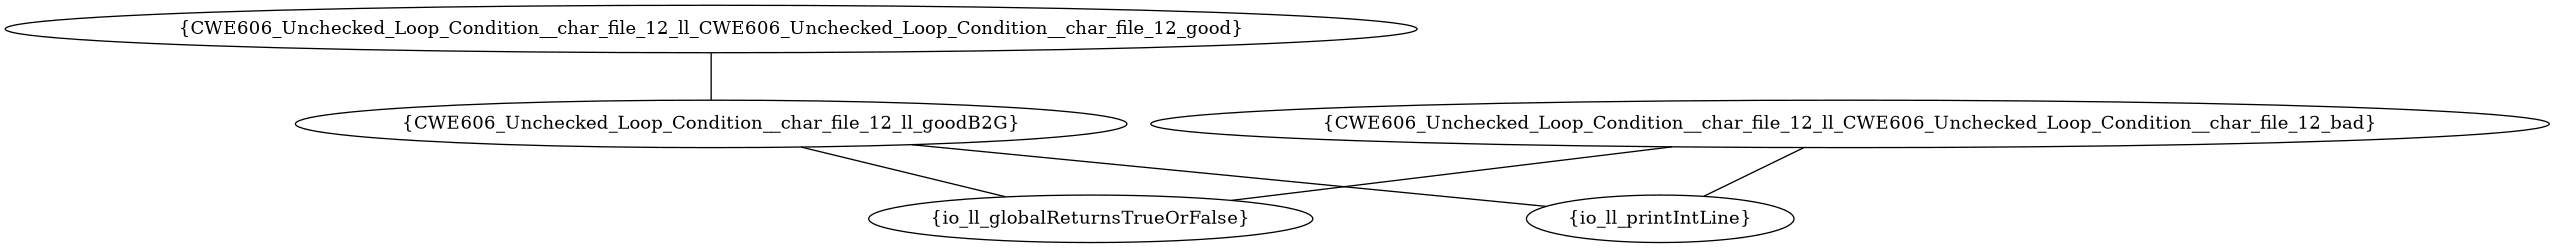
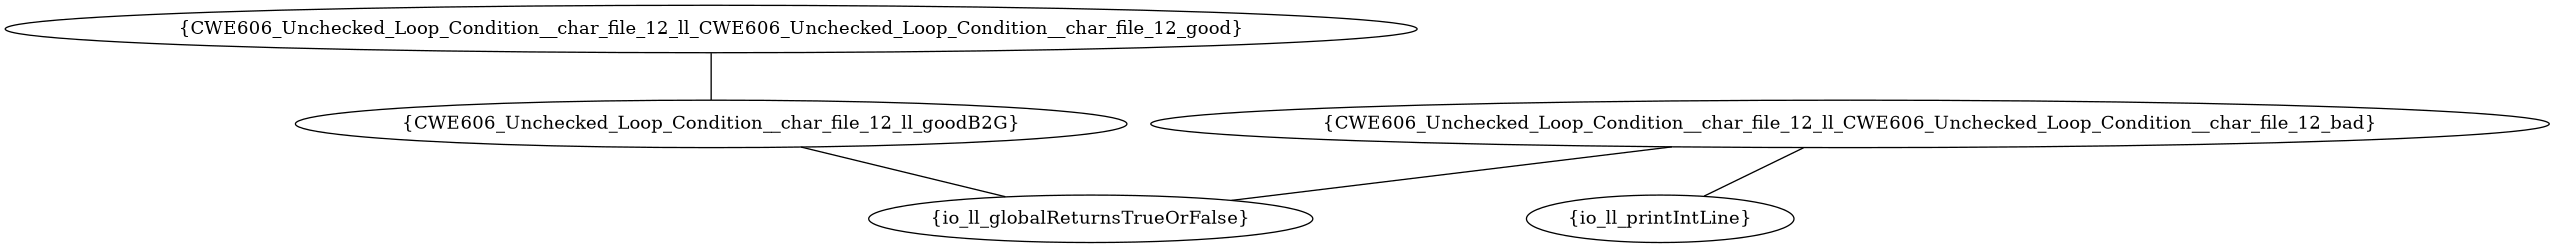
edge "{CWE606_Unchecked_Loop_Condition__char_file_12_ll_goodB2G}" -- "{io_ll_printIntLine}": removed
